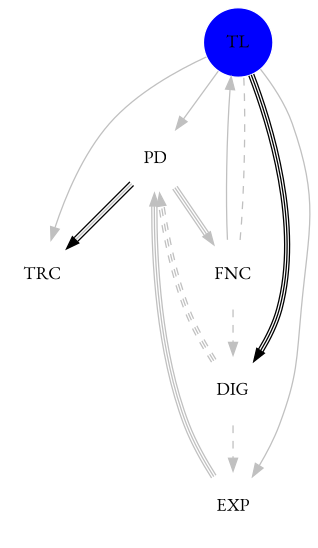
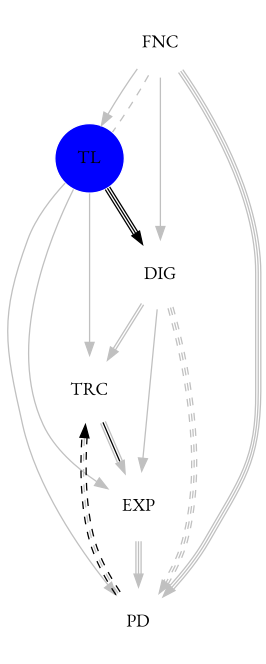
edge "PD" -> "FNC": reversed
edge "PD" -> "TRC": style solid -> dashed
edge "FNC" -> "DIG": style dashed -> solid
edge "DIG" -> "TRC": added
edge "TRC" -> "EXP": added
edge "DIG" -> "EXP": style dashed -> solid
